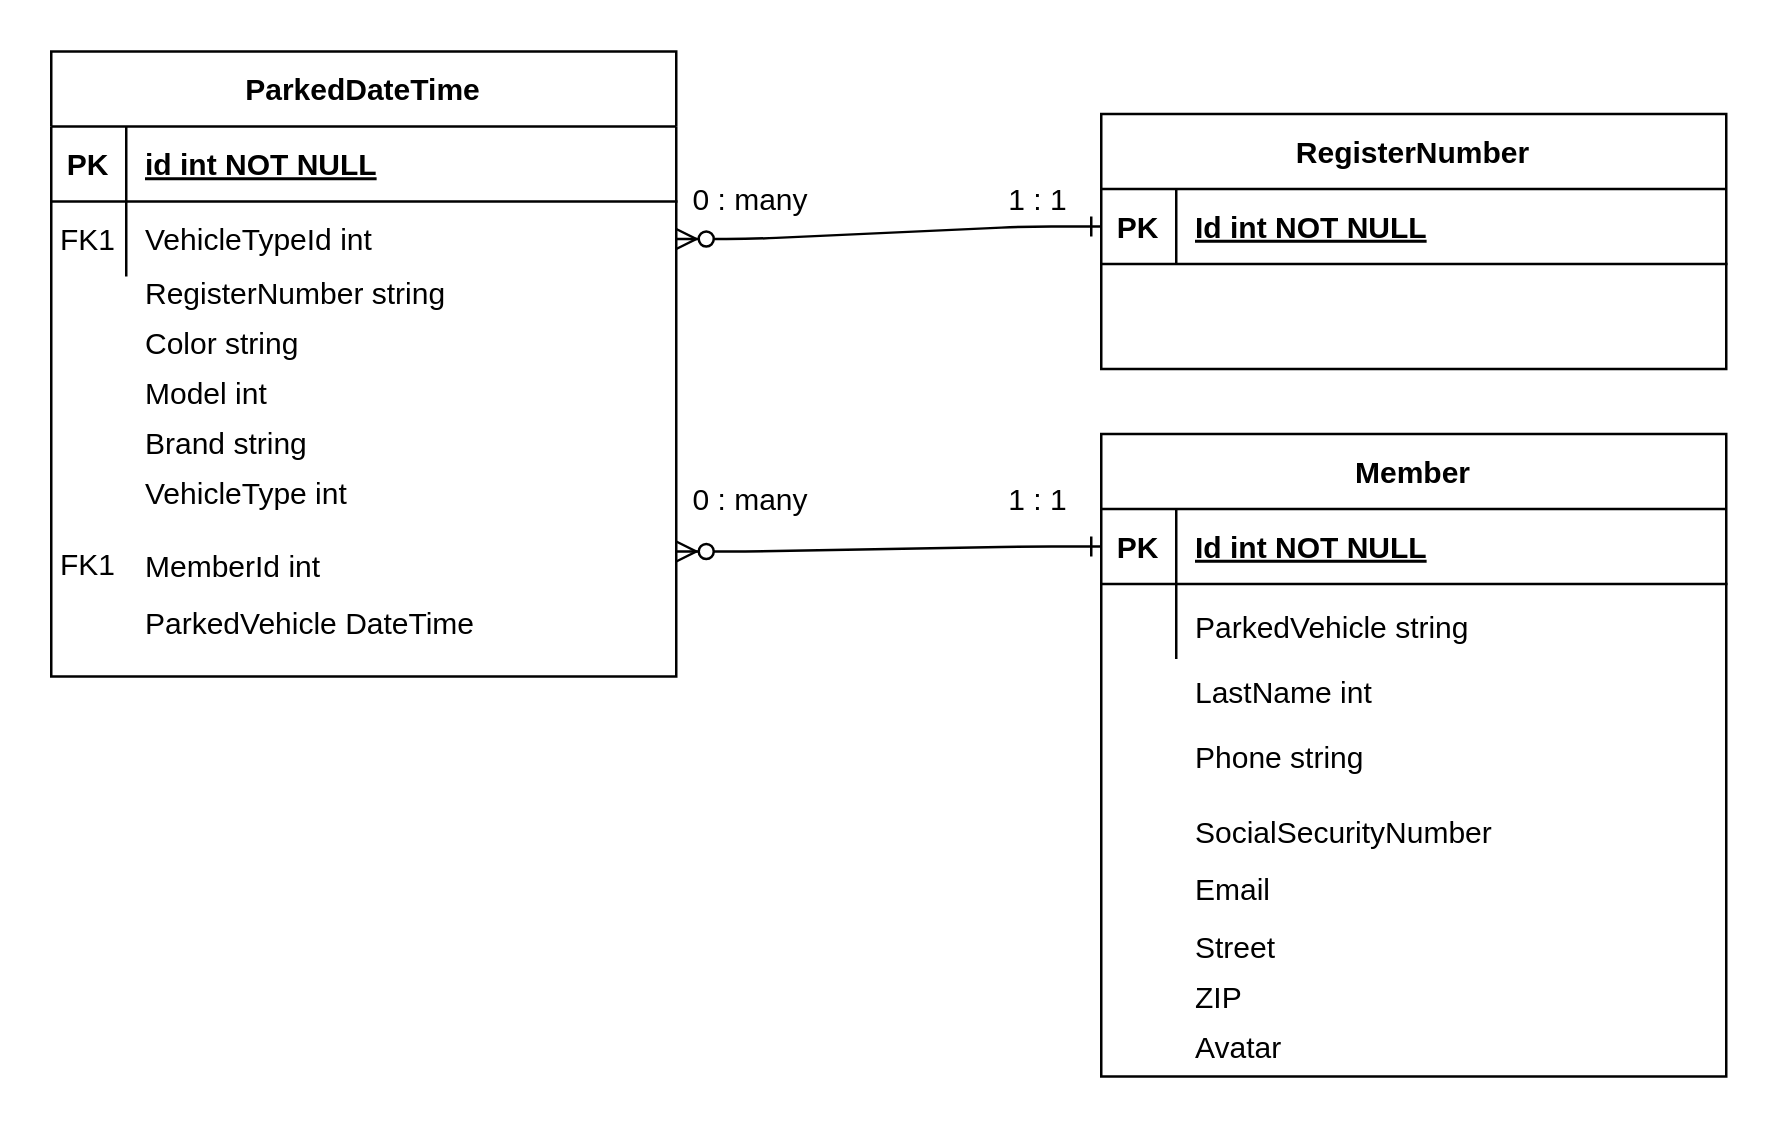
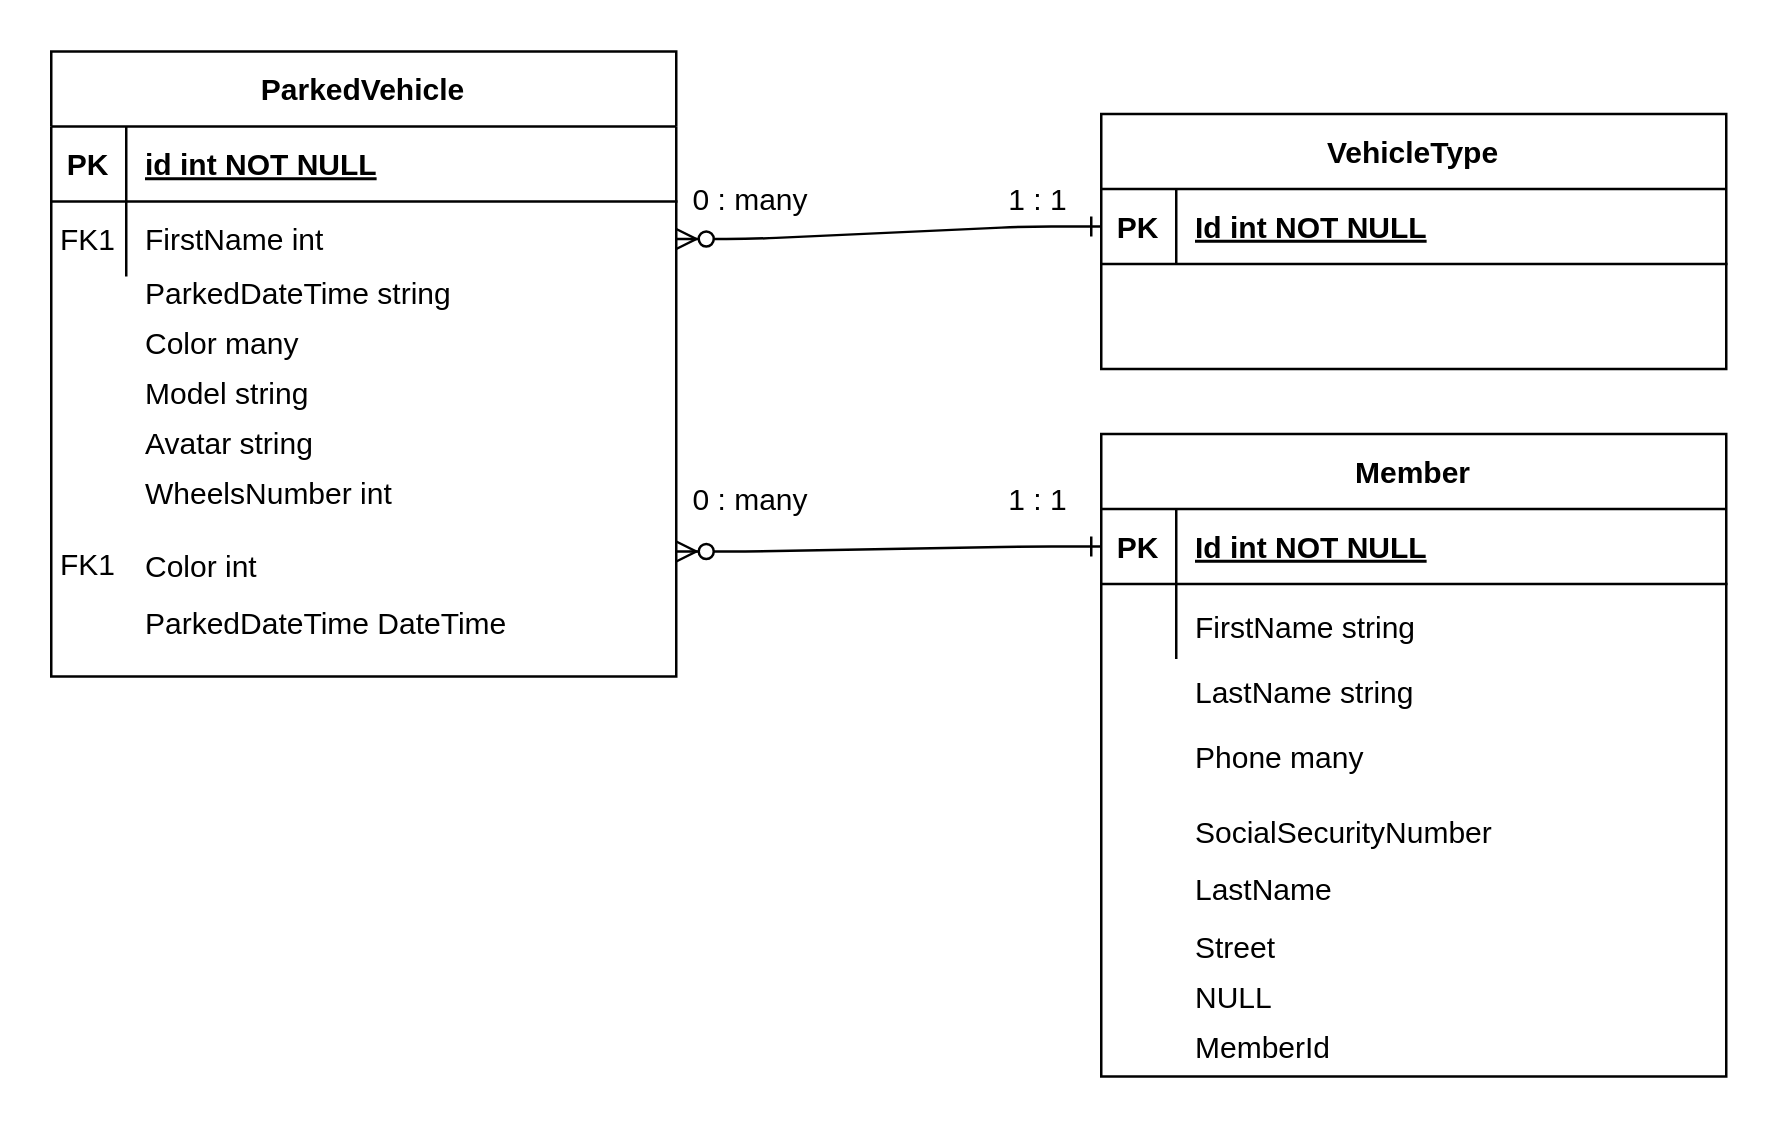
node "ParkedDateTime": label "ParkedDateTime" -> "ParkedVehicle"
node "RegisterNumber": label "RegisterNumber" -> "VehicleType"
node "VehicleTypeId int": label "VehicleTypeId int" -> "FirstName int"
node "RegisterNumber string": label "RegisterNumber string" -> "ParkedDateTime string"
node "Color string": label "Color string" -> "Color many"
node "Model int": label "Model int" -> "Model string"
node "Brand string": label "Brand string" -> "Avatar string"
node "VehicleType int": label "VehicleType int" -> "WheelsNumber int"
node "MemberId int": label "MemberId int" -> "Color int"
node "ParkedVehicle DateTime": label "ParkedVehicle DateTime" -> "ParkedDateTime DateTime"
node "ParkedVehicle string": label "ParkedVehicle string" -> "FirstName string"
node "LastName int": label "LastName int" -> "LastName string"
node "Phone string": label "Phone string" -> "Phone many"
node "Email": label "Email" -> "LastName"
node "ZIP": label "ZIP" -> "NULL"
node "Avatar": label "Avatar" -> "MemberId"
